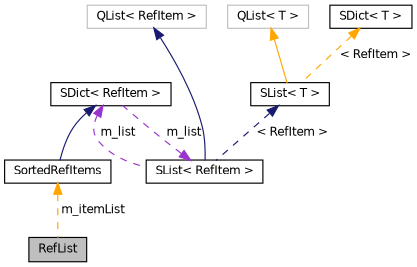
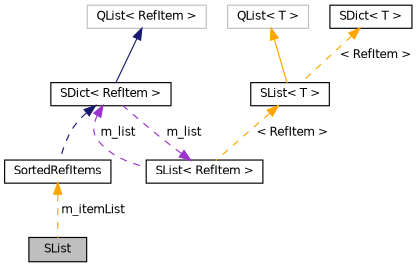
edge "SList< RefItem >" -> "QList< RefItem >": now "SDict< RefItem >" -> "QList< RefItem >"
edge "SortedRefItems" -> "SDict< RefItem >": style solid -> dashed
edge "SList< RefItem >" -> "SList< T >": color midnightblue -> orange
node "RefList": label "RefList" -> "SList"
